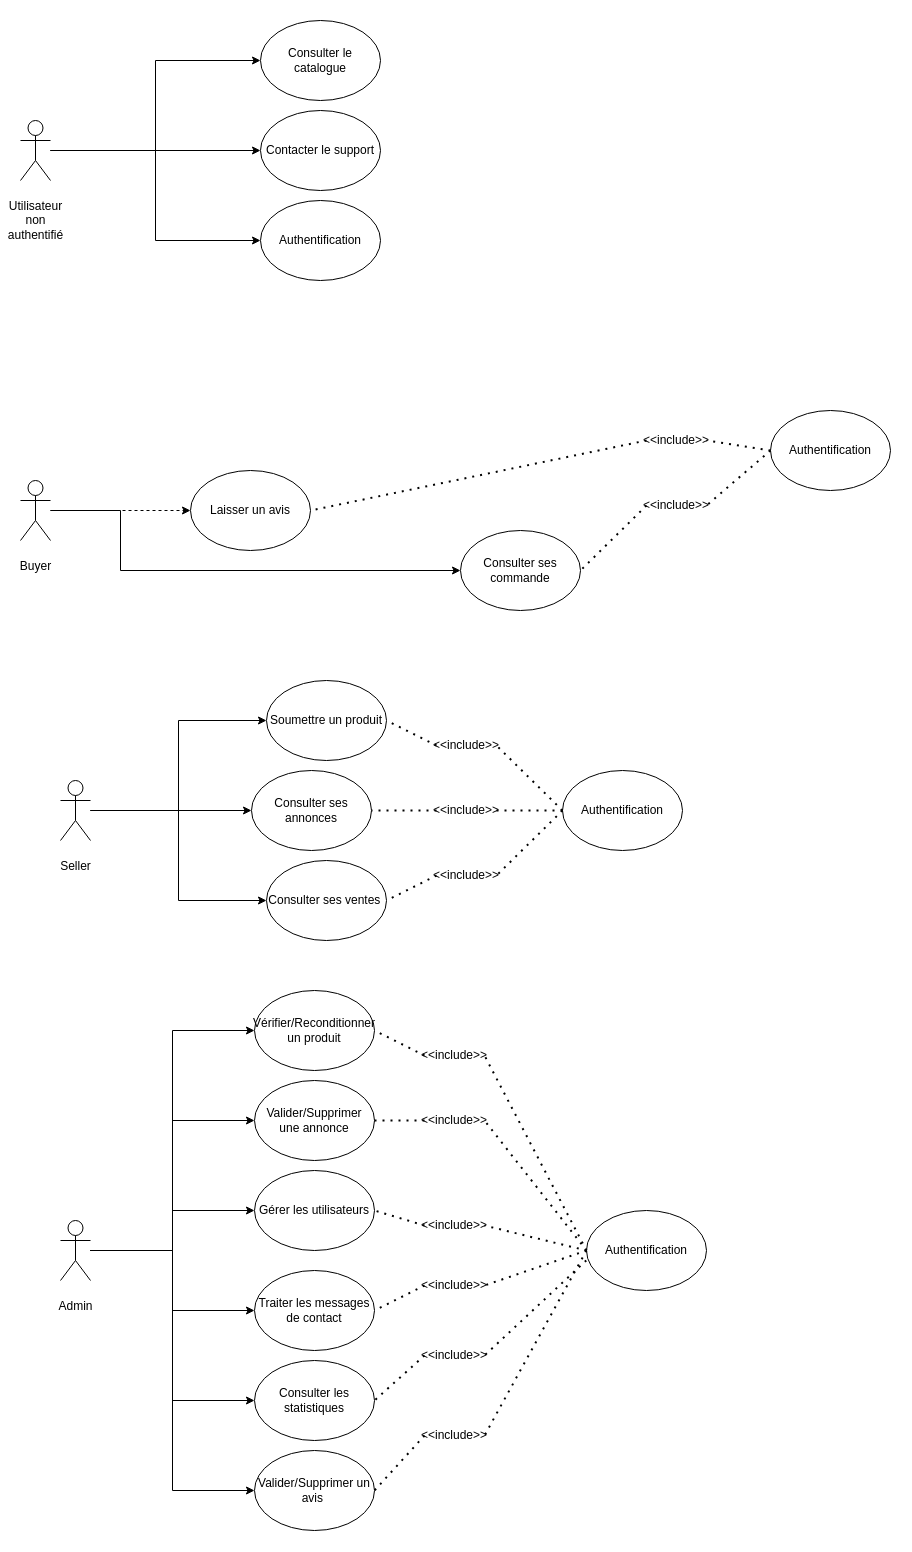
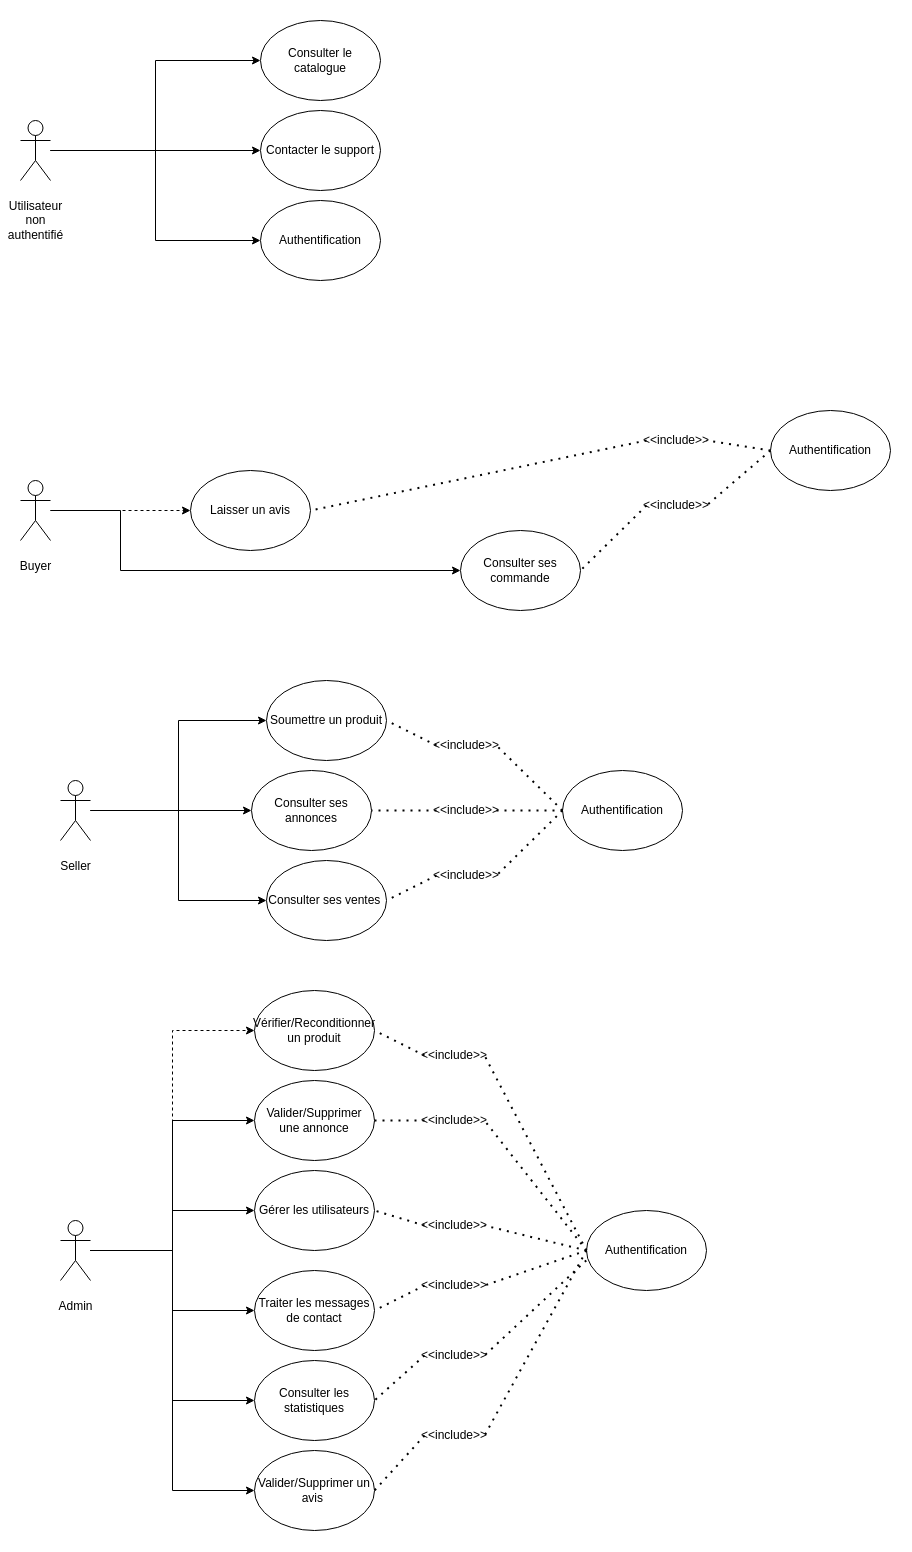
edge "Admin" -> "Vérifier/Reconditionner un produit": style solid -> dashed
